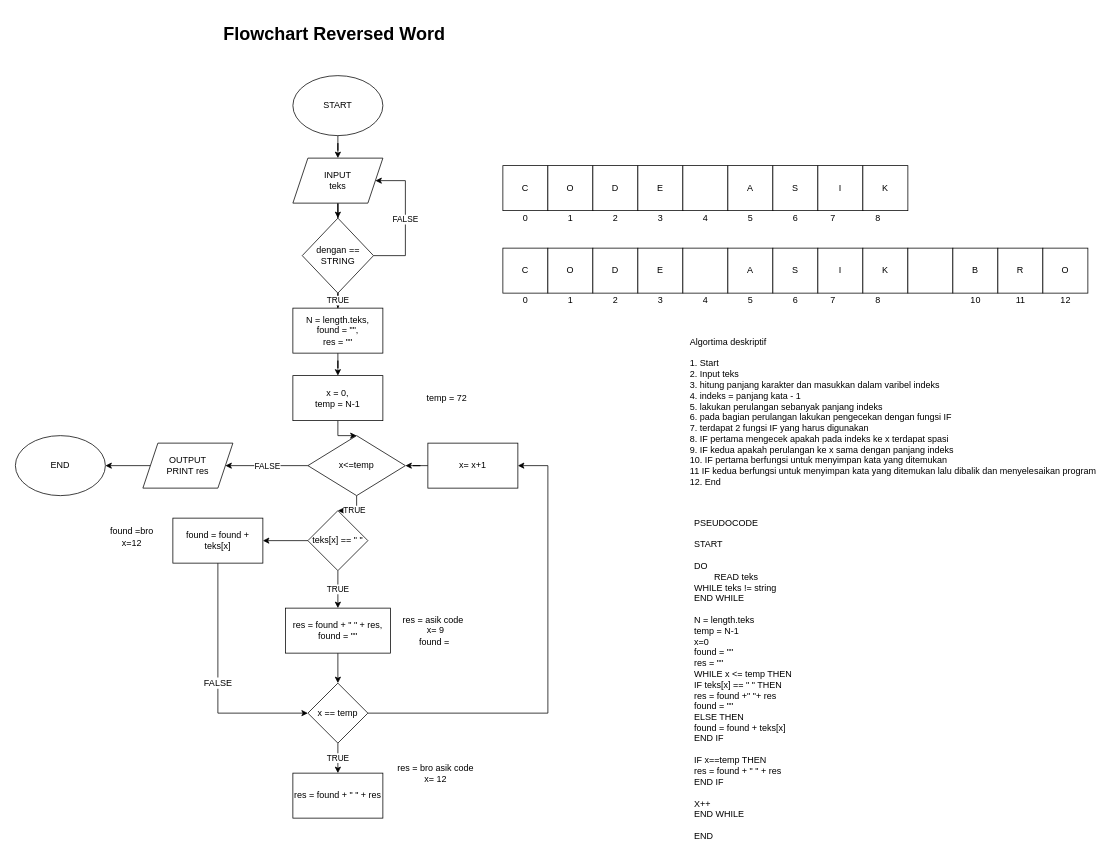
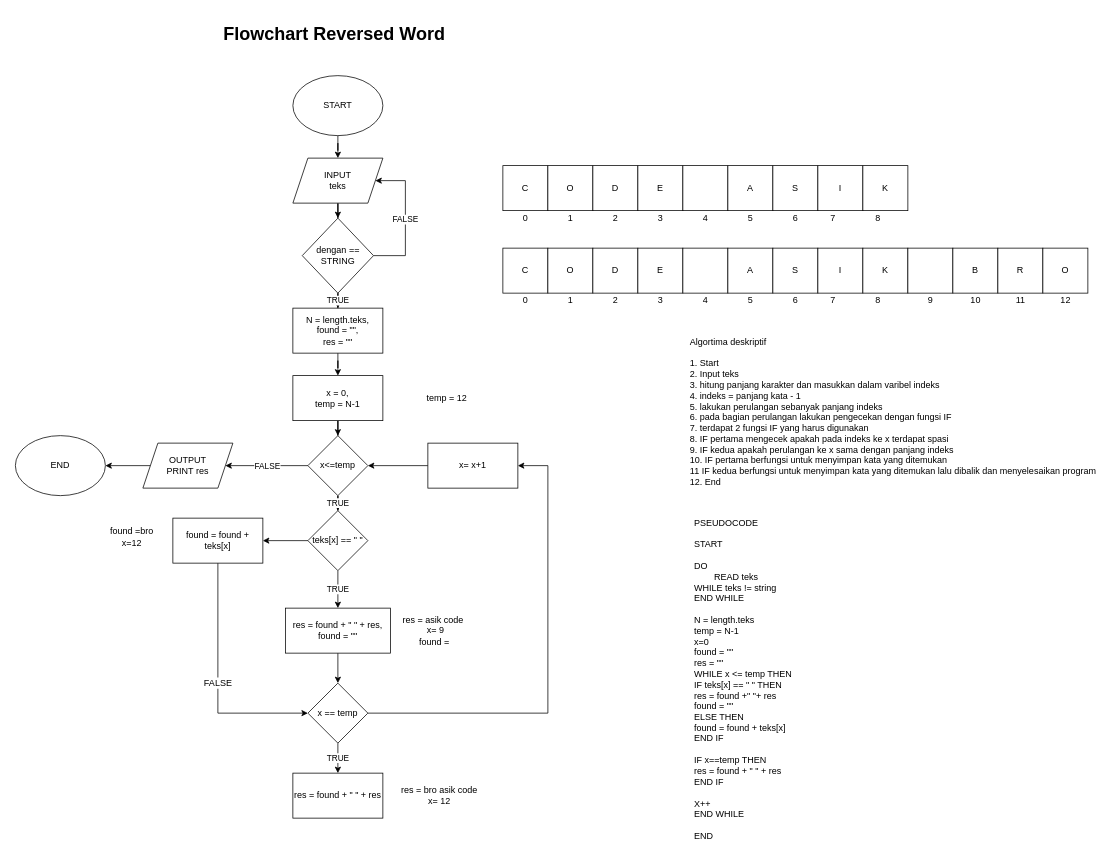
node "9": added
node "temp = 72": label "temp = 72" -> "temp = 12"
node "x<=temp": size 98x60 -> 60x60
node "res = bro asik code x= 12": moved (435, 773) -> (439, 795)
